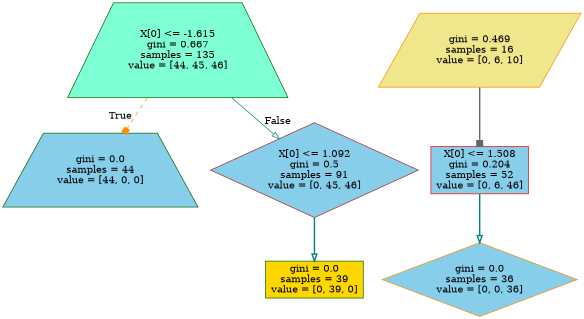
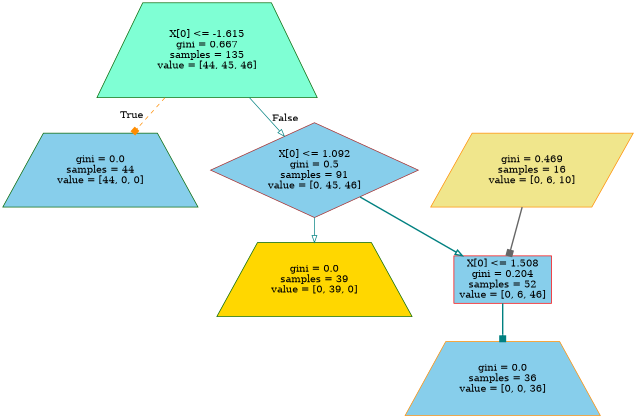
edge "X[0] <= 1.508 gini = 0.204 samples = 52 value = [0, 6, 46]" -> "gini = 0.0 samples = 36 value = [0, 0, 36]": arrowhead onormal -> box
edge "X[0] <= 1.092 gini = 0.5 samples = 91 value = [0, 45, 46]" -> "X[0] <= 1.508 gini = 0.204 samples = 52 value = [0, 6, 46]": added
edge "X[0] <= 1.092 gini = 0.5 samples = 91 value = [0, 45, 46]" -> "gini = 0.0 samples = 39 value = [0, 39, 0]": style bold -> solid
node "gini = 0.0 samples = 39 value = [0, 39, 0]": shape box -> trapezium
node "gini = 0.0 samples = 36 value = [0, 0, 36]": shape diamond -> trapezium
